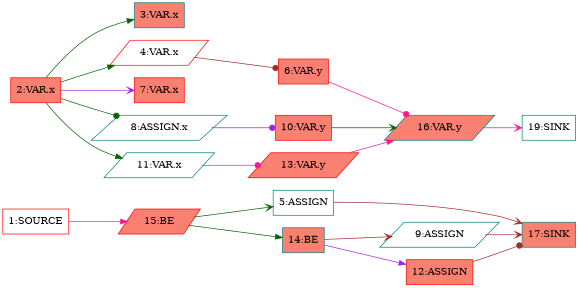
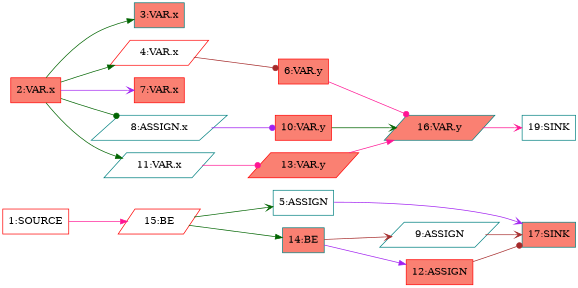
edge "5:ASSIGN" -> "17:SINK": color brown -> purple
node "15:BE": fillcolor salmon -> white
